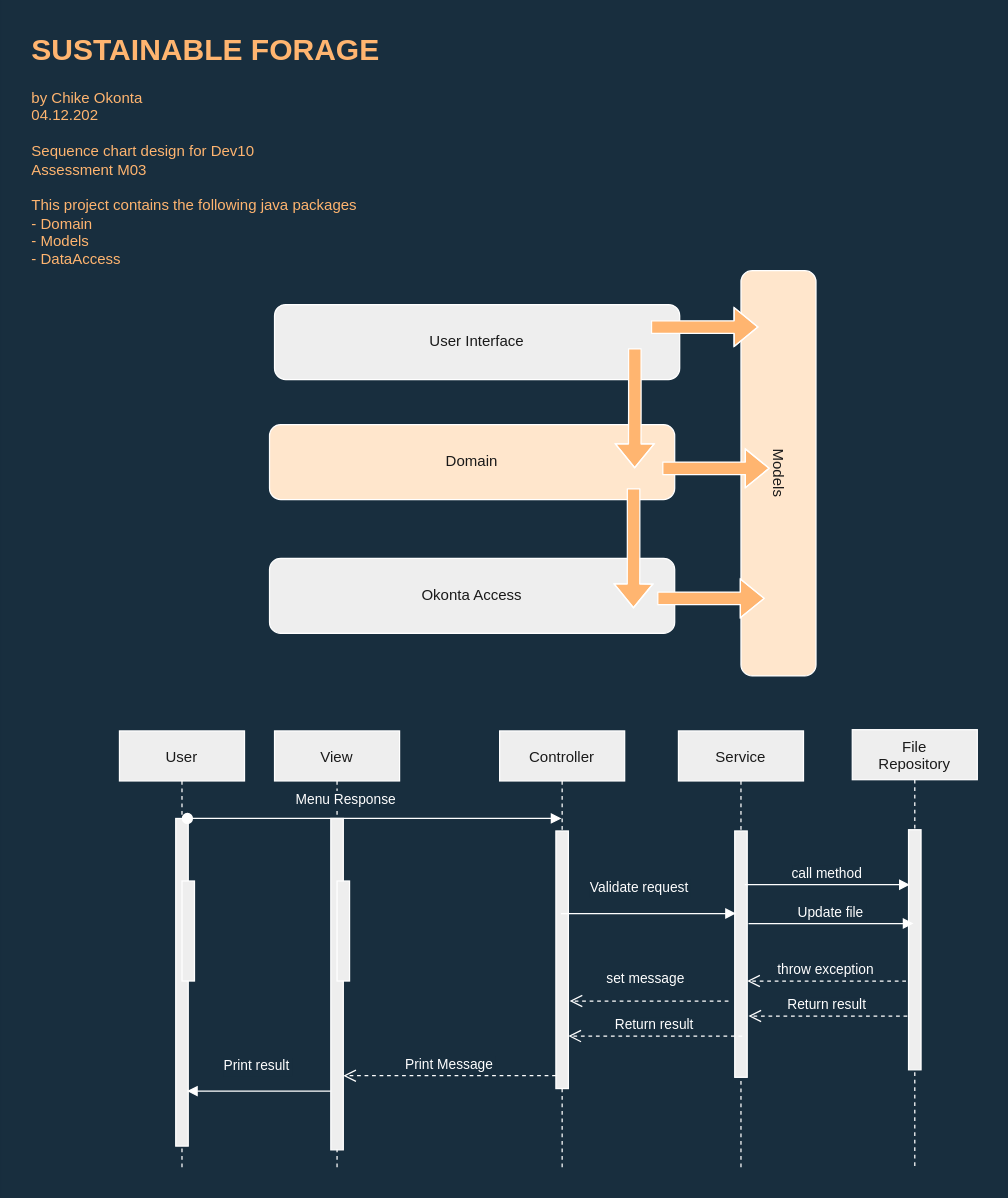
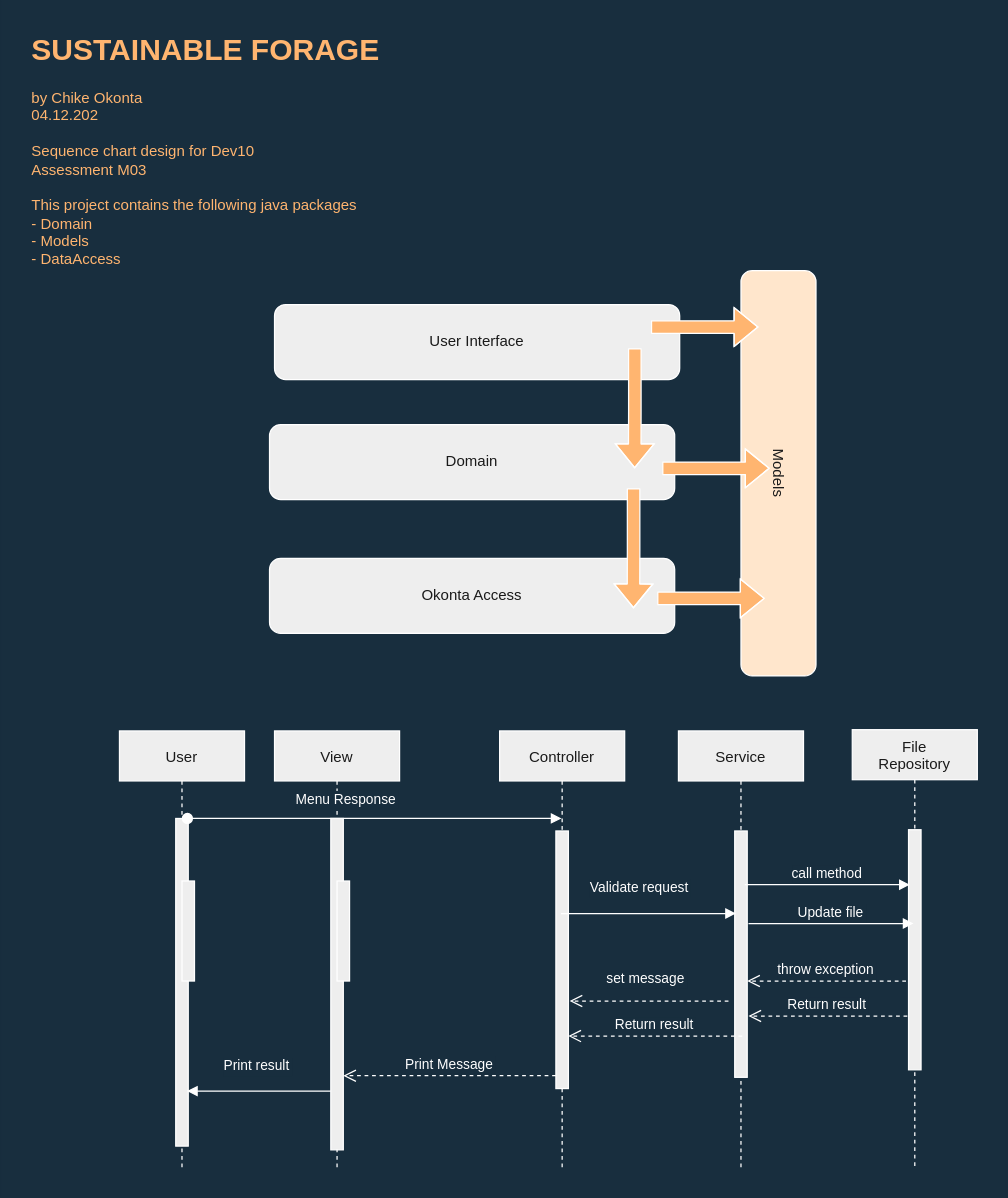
node "Domain": fillcolor #ffe6cc -> #eeeeee
